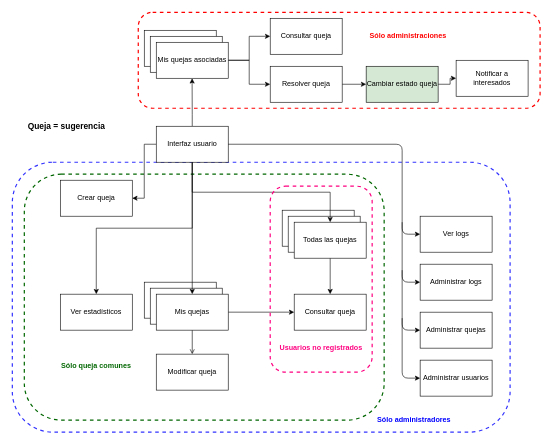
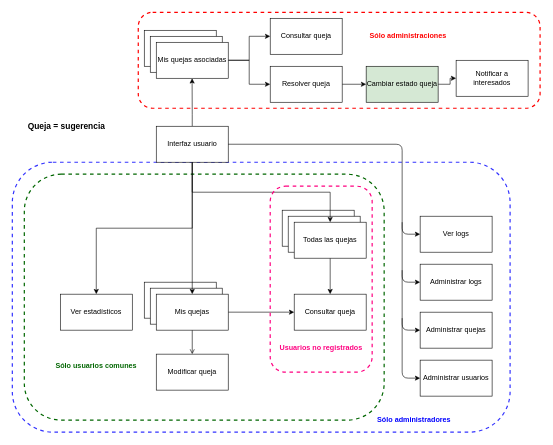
edge "Interfaz usuario" -> "Crear queja": removed
node "Crear queja": removed
node "Sólo queja comunes": label "Sólo queja comunes" -> "Sólo usuarios comunes"
